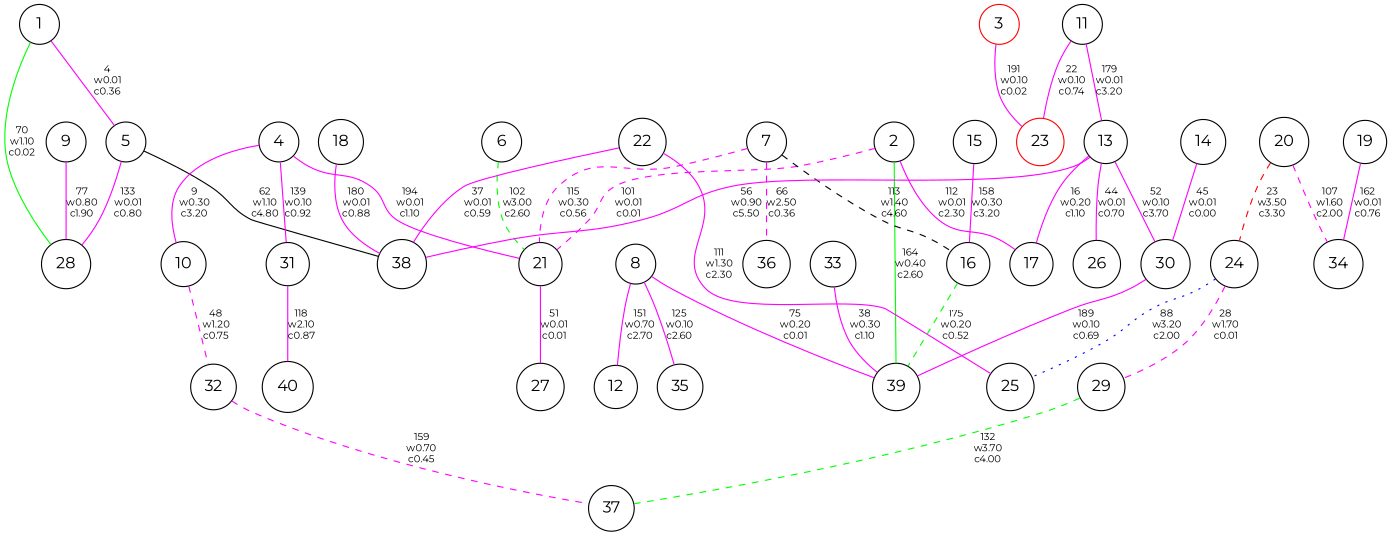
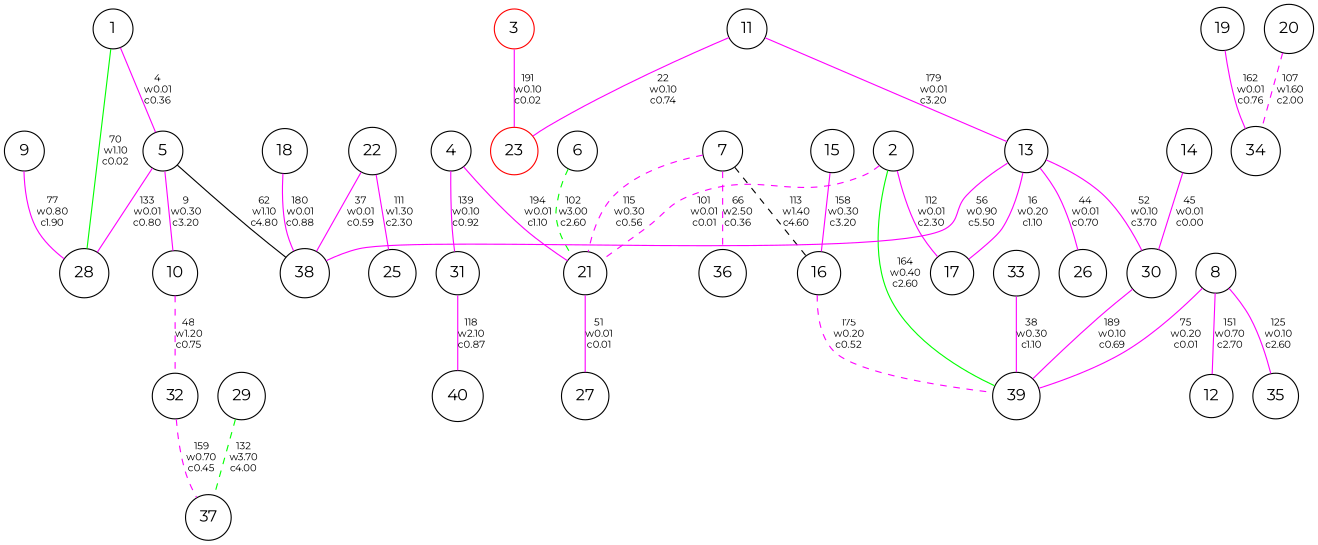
edge "4" -- "10": now "5" -- "10"
node "24": removed
edge "16" -- "39": color #00ff00 -> #ff00ff
